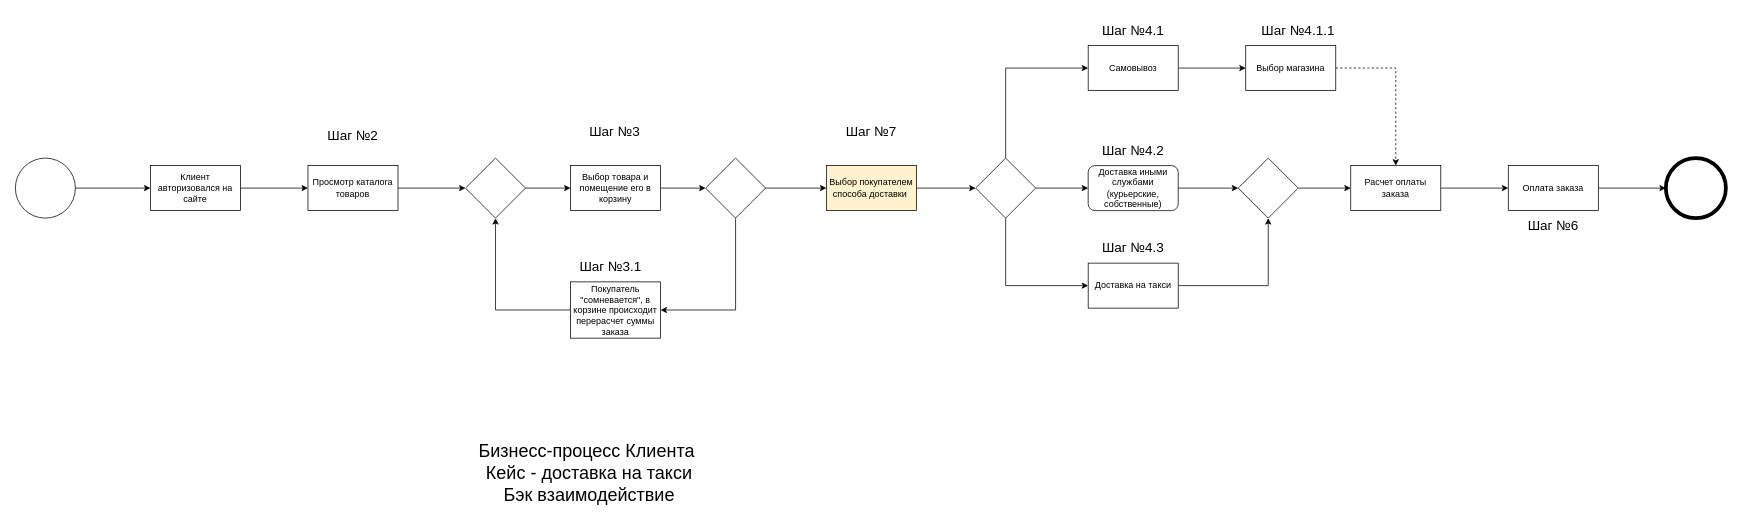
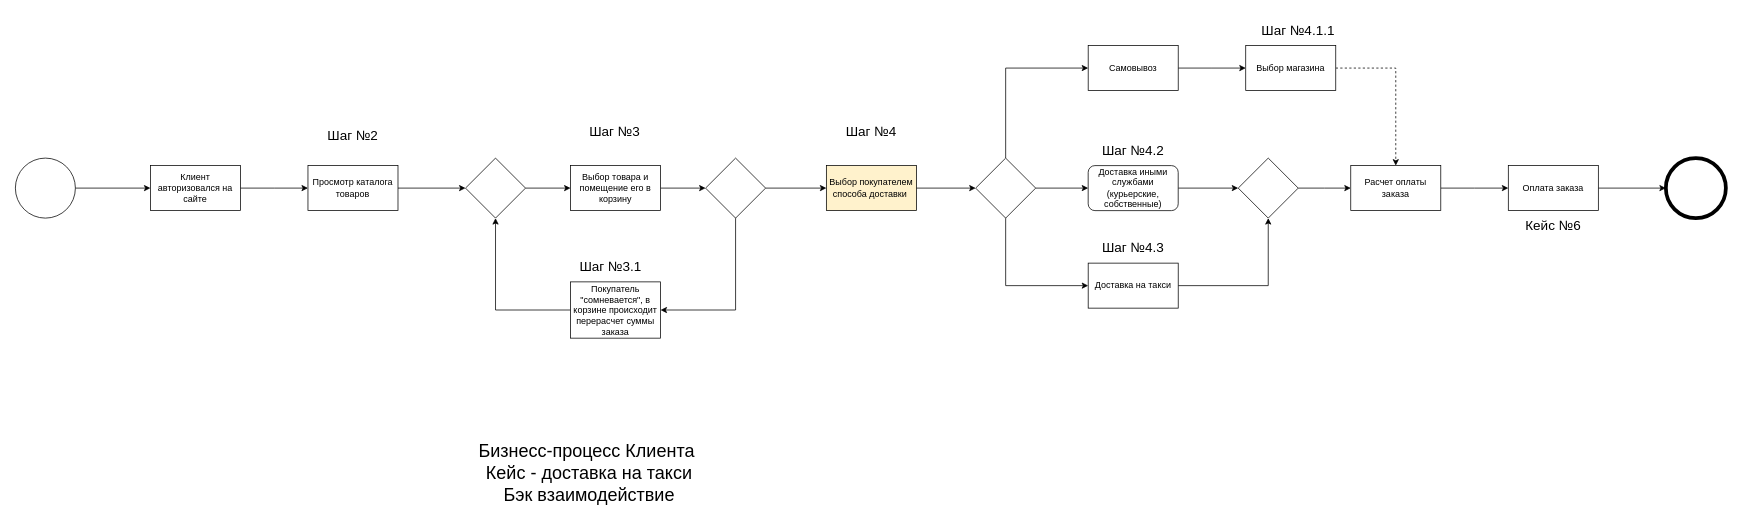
node "Шаг №4.1": removed
node "Шаг №7": label "Шаг №7" -> "Шаг №4"
node "Шаг №6": label "Шаг №6" -> "Кейс №6"
